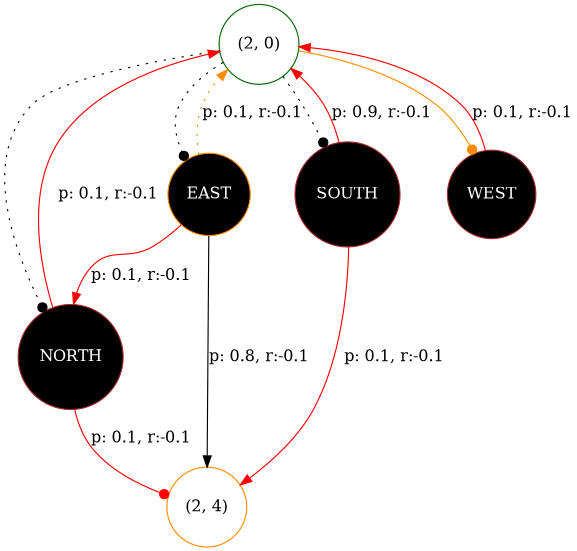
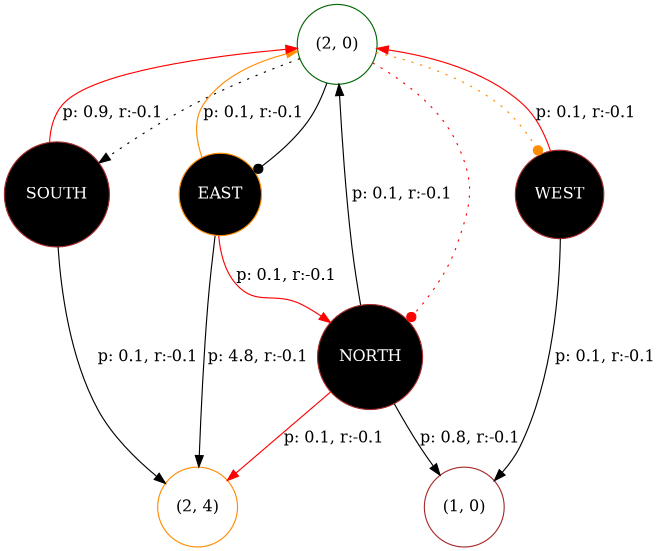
edge "(2, 0)" -> "WEST": style solid -> dotted
edge "(2, 0)" -> "EAST": style dotted -> solid
edge "(2, 0)" -> "SOUTH": arrowhead dot -> normal
edge "(2, 0)" -> "NORTH": color black -> red
edge "EAST" -> "(2, 0)": style dotted -> solid
edge "NORTH" -> "(2, 0)": color red -> black
edge "EAST" -> "(2, 4)": label "p: 0.8, r:-0.1" -> "p: 4.8, r:-0.1"
edge "SOUTH" -> "(2, 4)": color red -> black
edge "NORTH" -> "(2, 4)": arrowhead dot -> normal
node "(1, 0)": added
